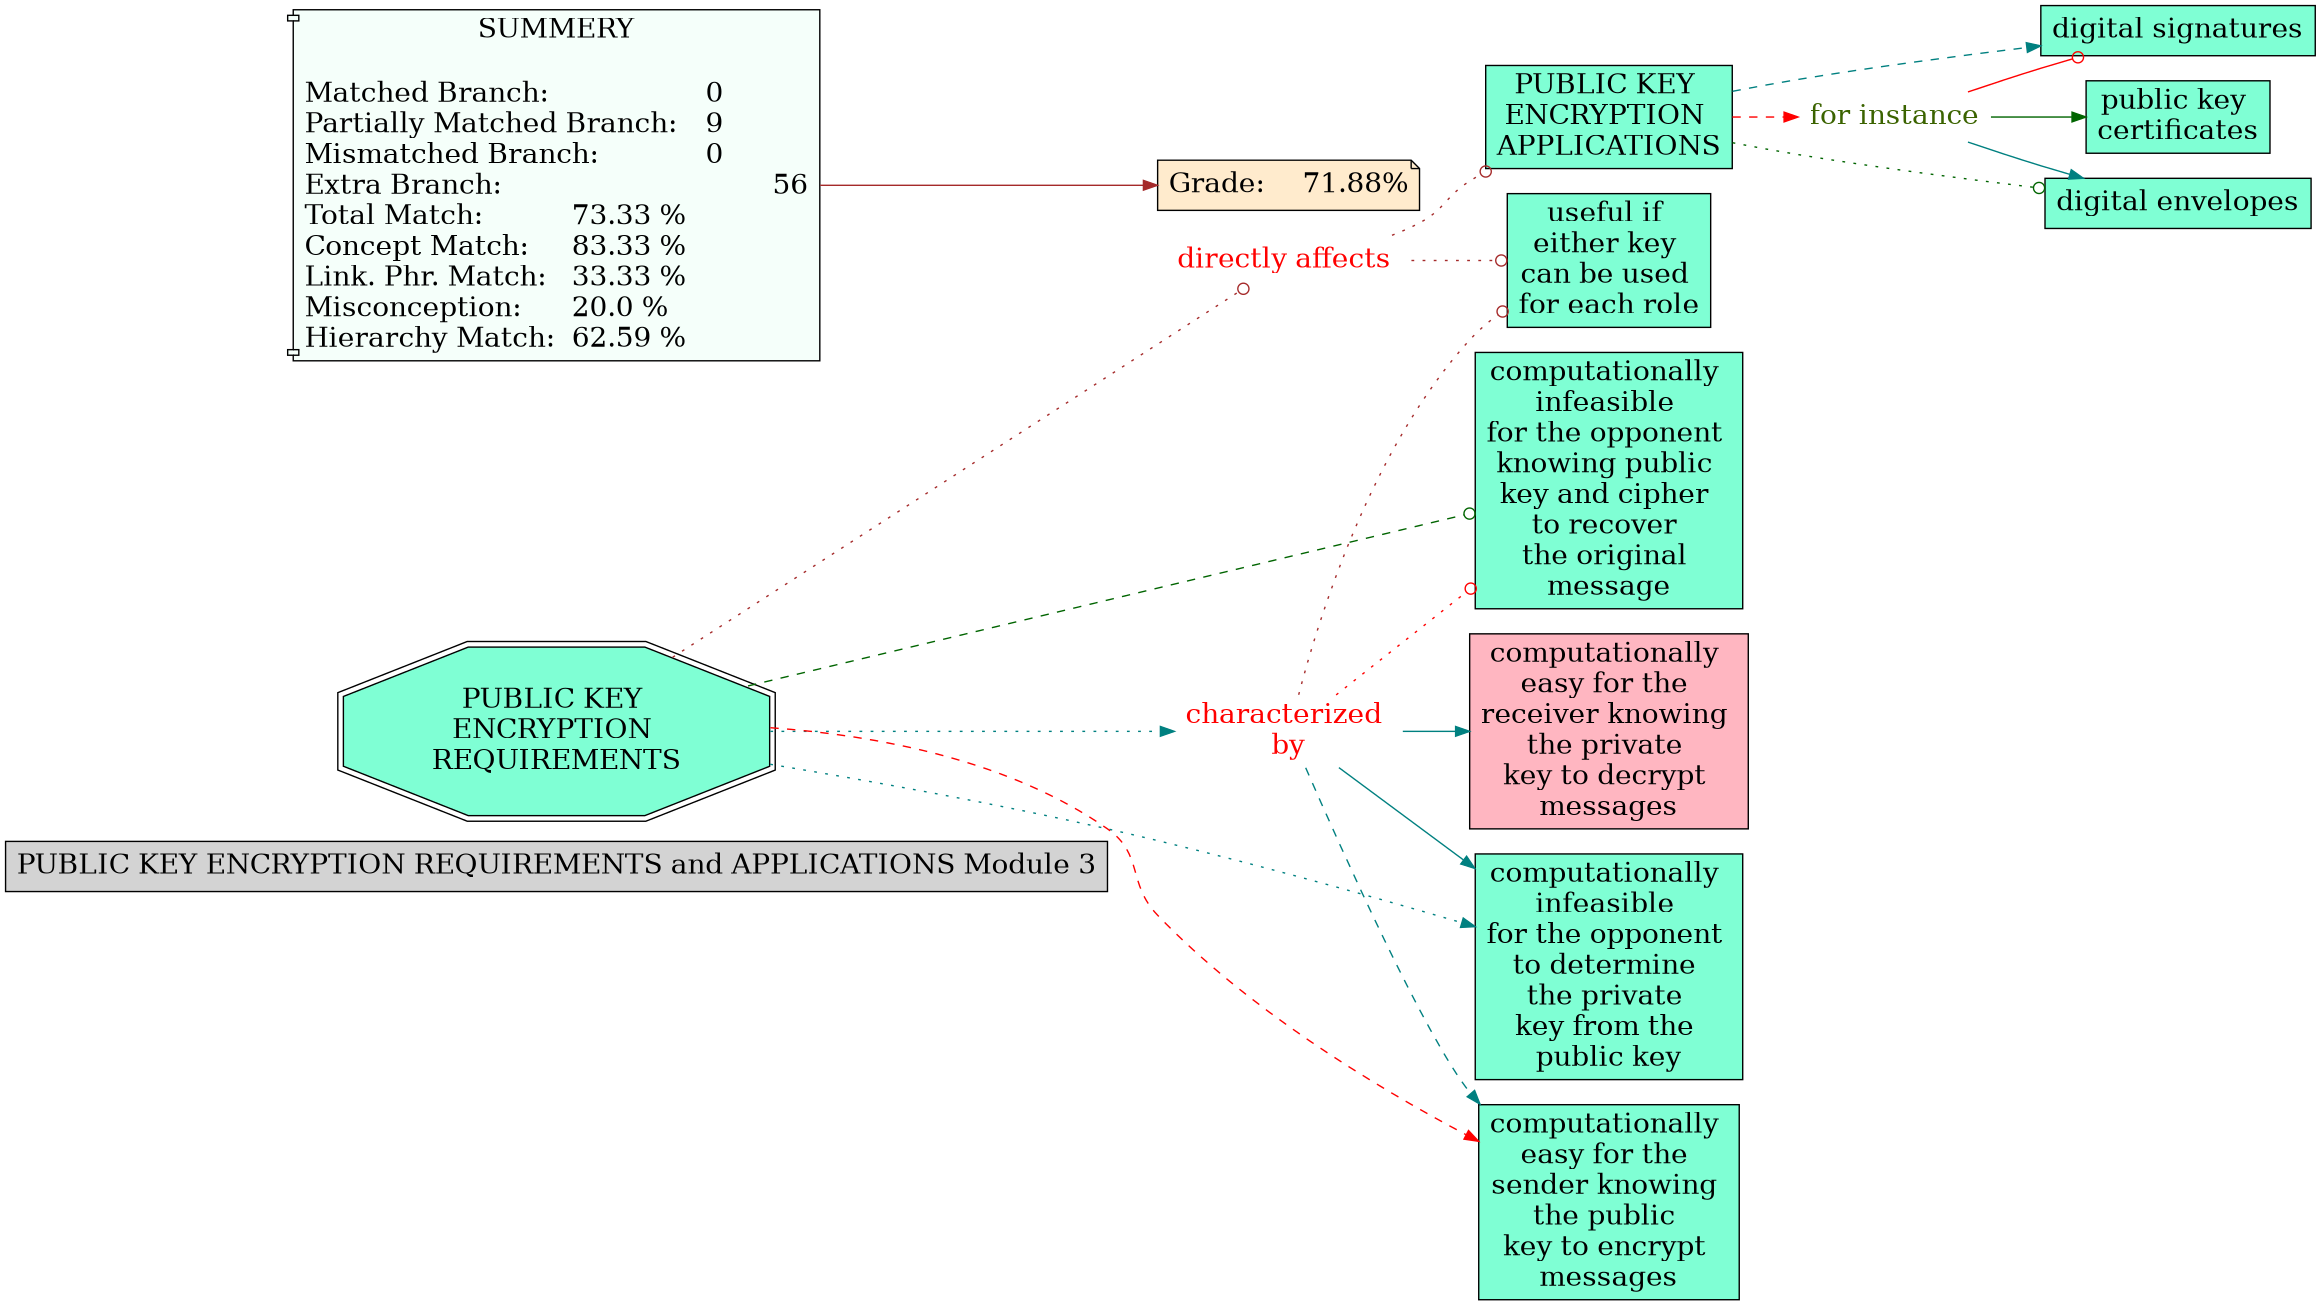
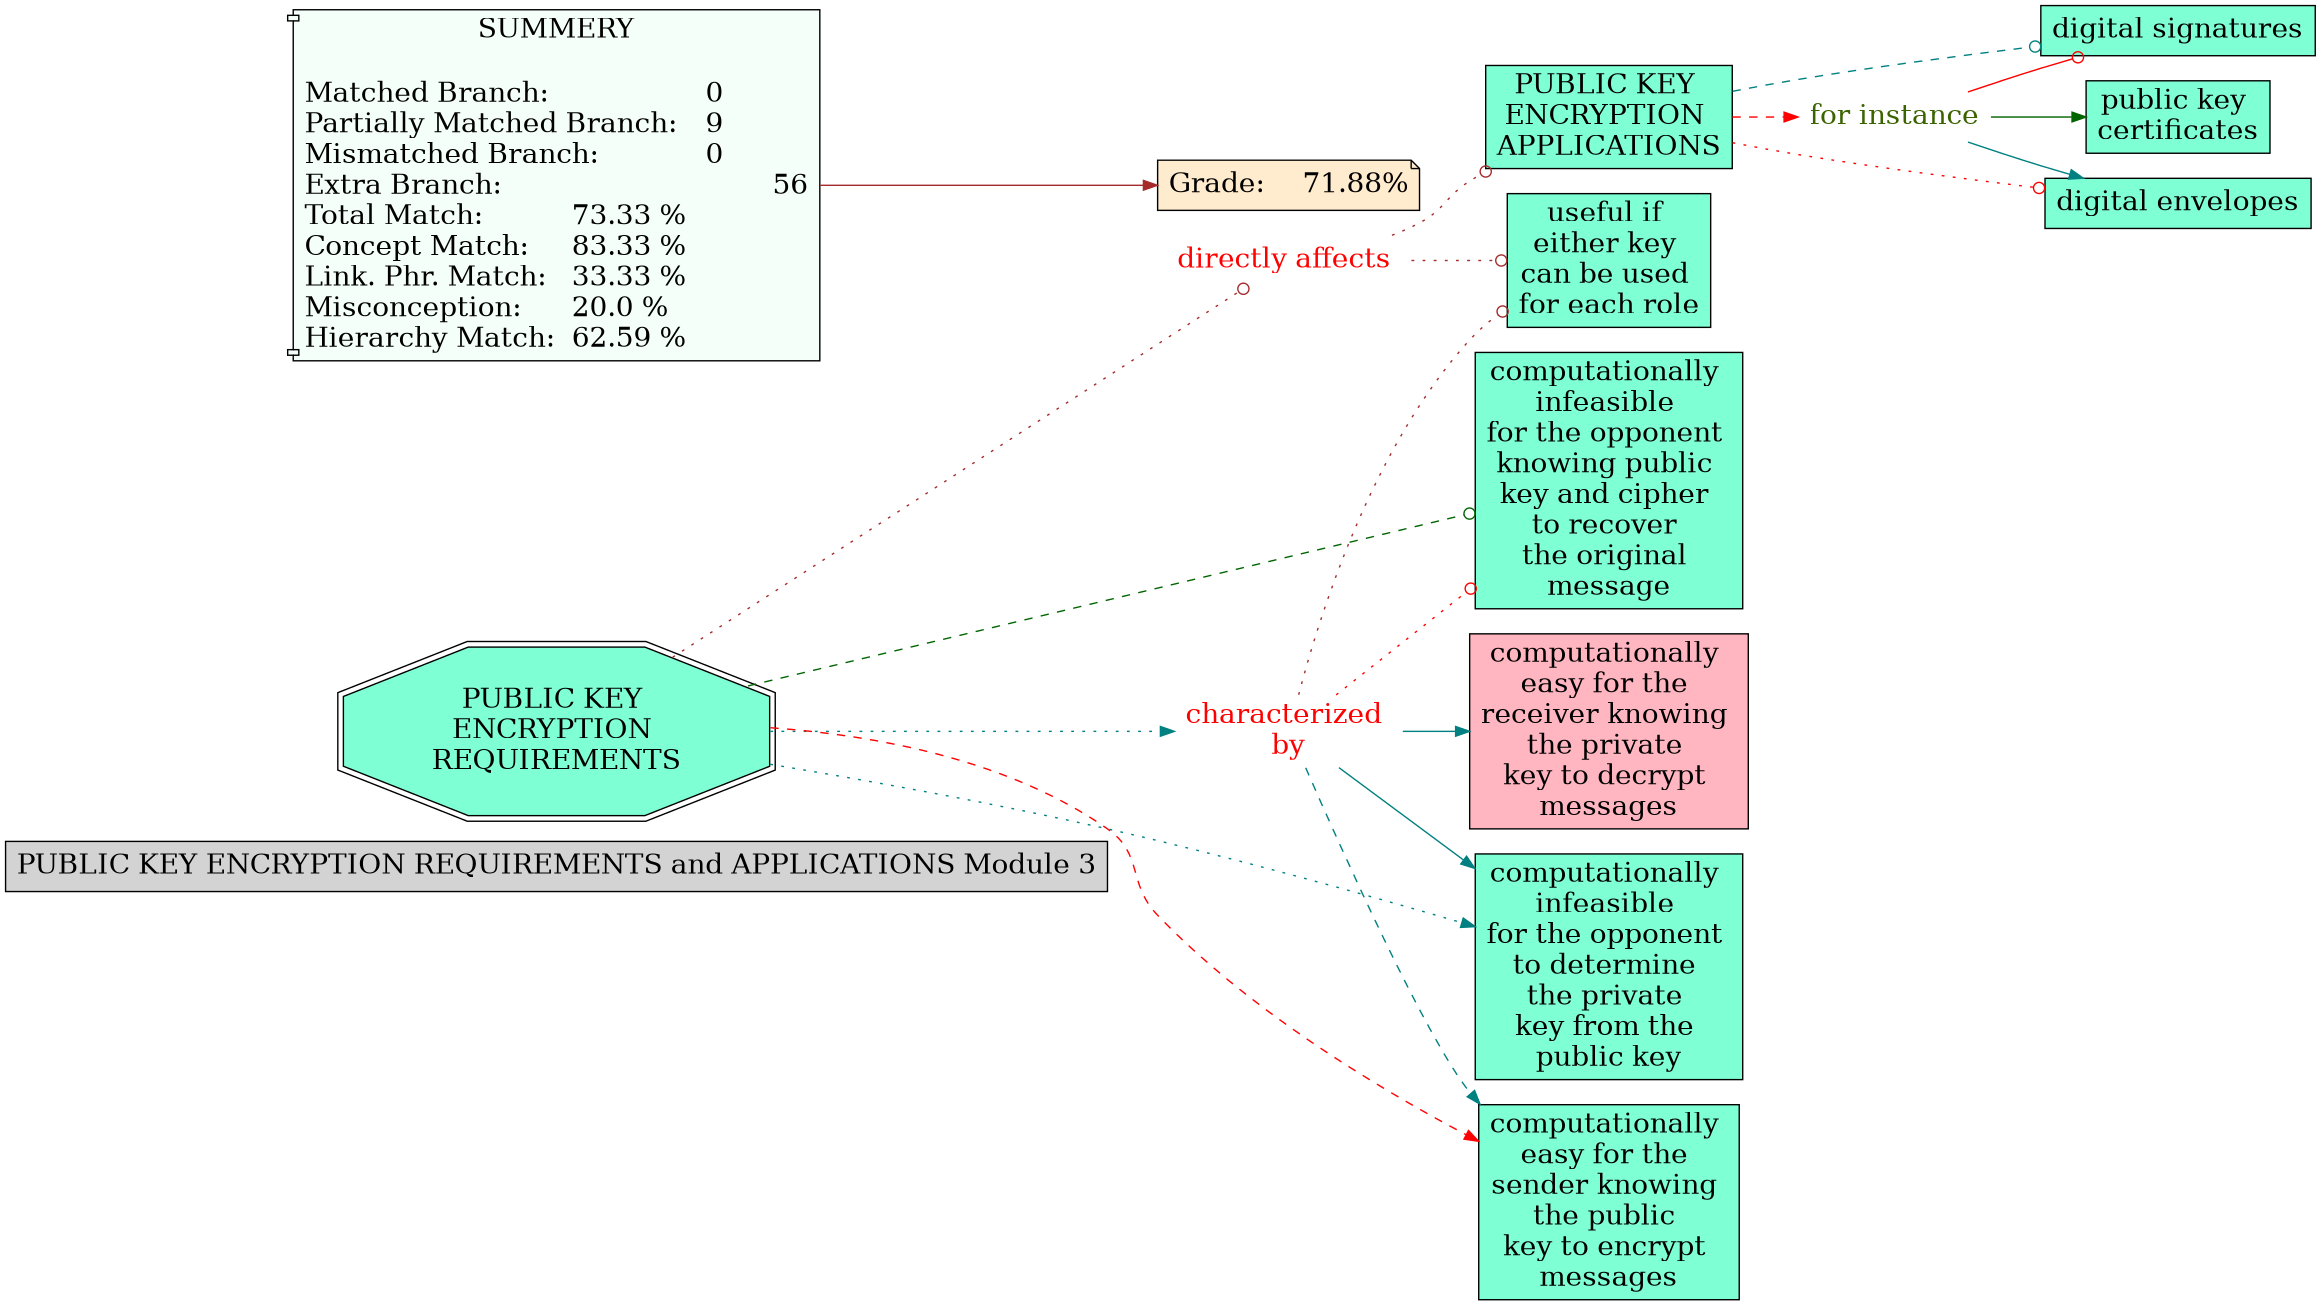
edge "PUBLIC KEY ENCRYPTION APPLICATIONS" -> "digital signatures": arrowhead normal -> odot
edge "PUBLIC KEY ENCRYPTION APPLICATIONS" -> "digital envelopes": color darkgreen -> red
